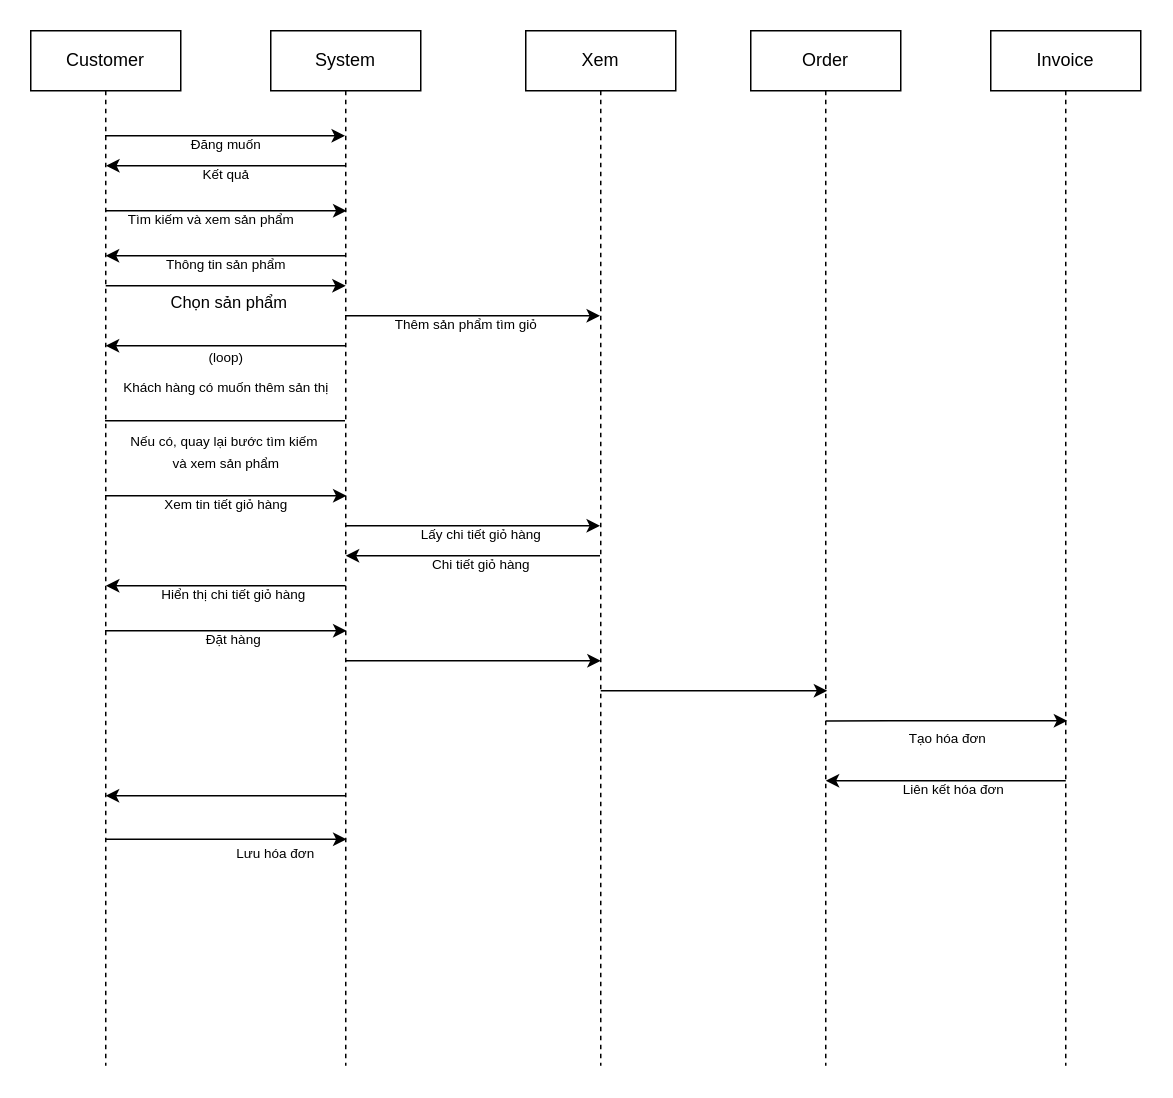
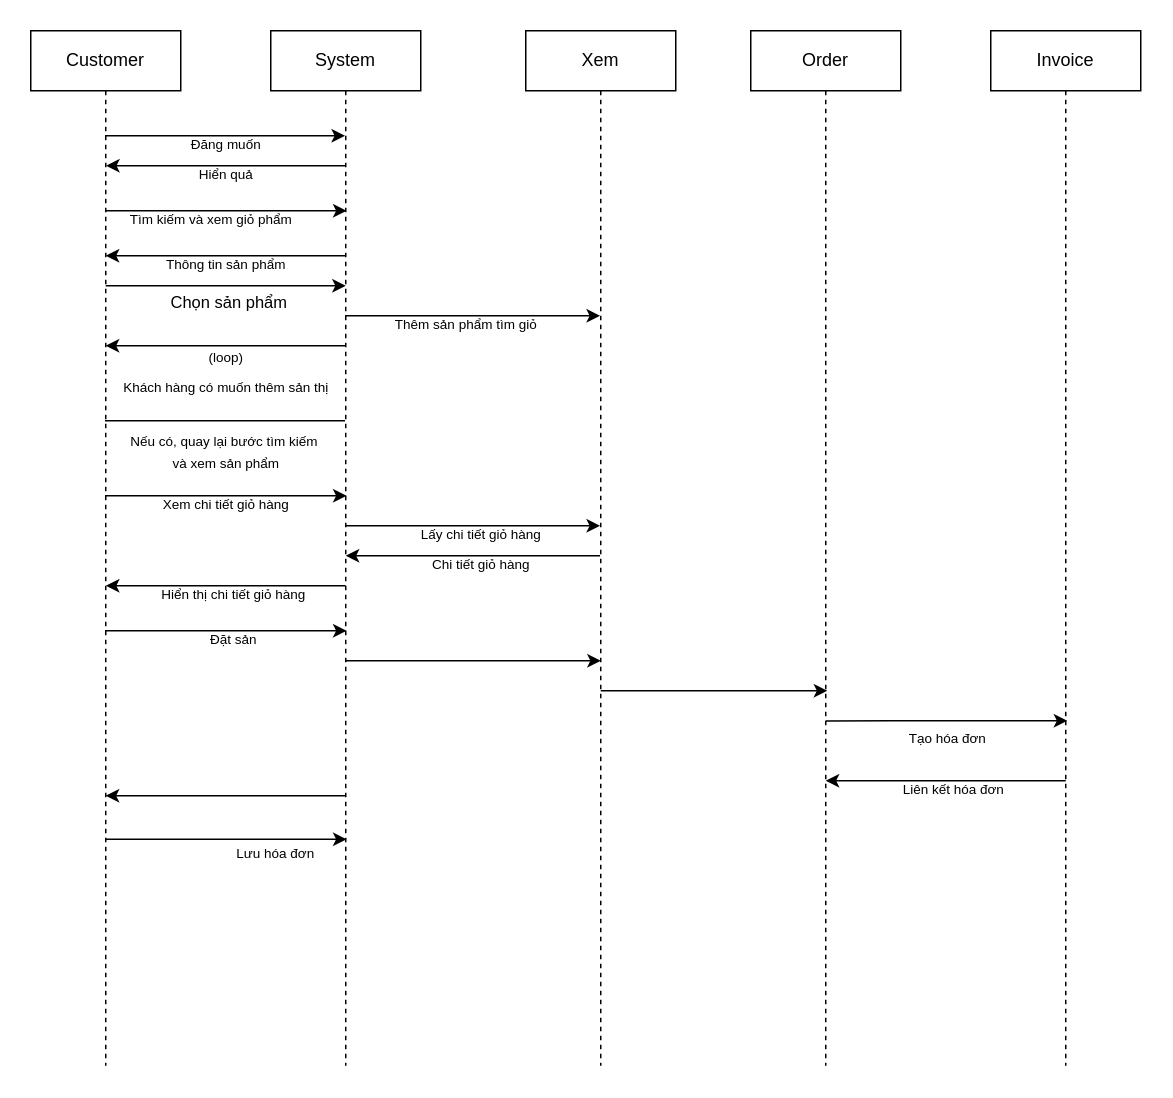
node "Kết quả": label "Kết quả" -> "Hiển quả"
node "Tìm kiếm và xem sản phẩm": label "Tìm kiếm và xem sản phẩm" -> "Tìm kiếm và xem giỏ phẩm"
node "Xem tin tiết giỏ hàng": label "Xem tin tiết giỏ hàng" -> "Xem chi tiết giỏ hàng"
node "Đặt hàng": label "Đặt hàng" -> "Đặt sản"
